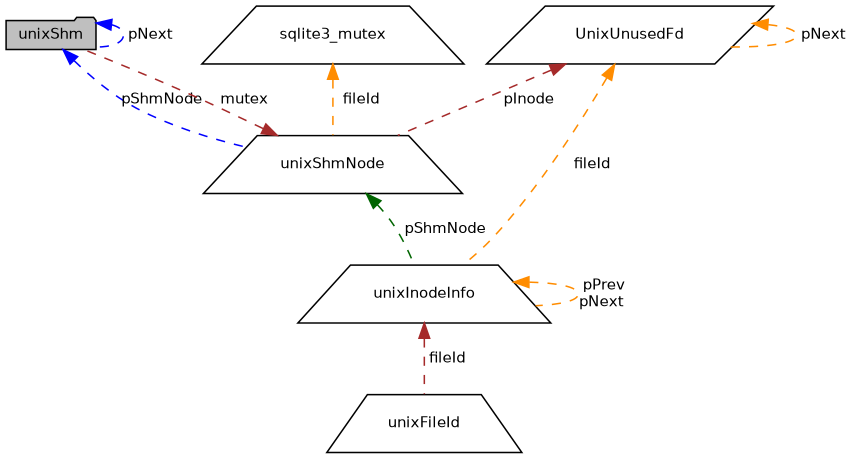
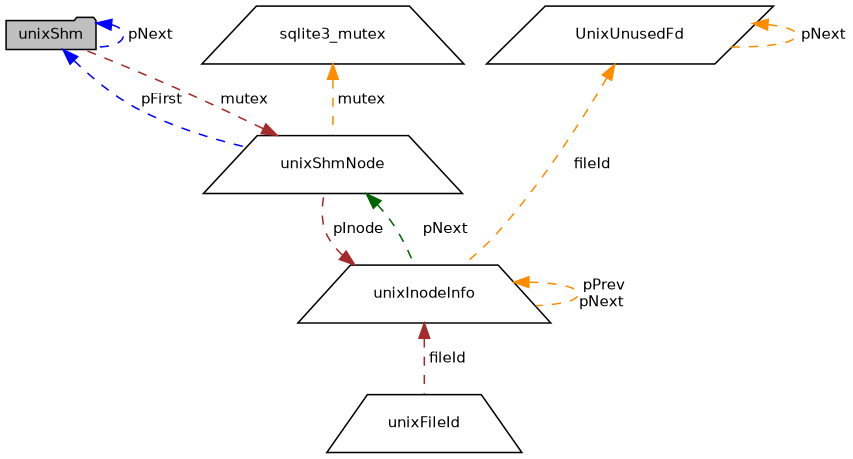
edge "unixShmNode" -> "unixShm": label " pShmNode" -> " pFirst"
edge "unixShmNode" -> "sqlite3_mutex": label " fileId" -> " mutex"
edge "unixShmNode" -> "UnixUnusedFd": now "unixShmNode" -> "unixInodeInfo"
edge "unixInodeInfo" -> "unixShmNode": label " pShmNode" -> " pNext"
